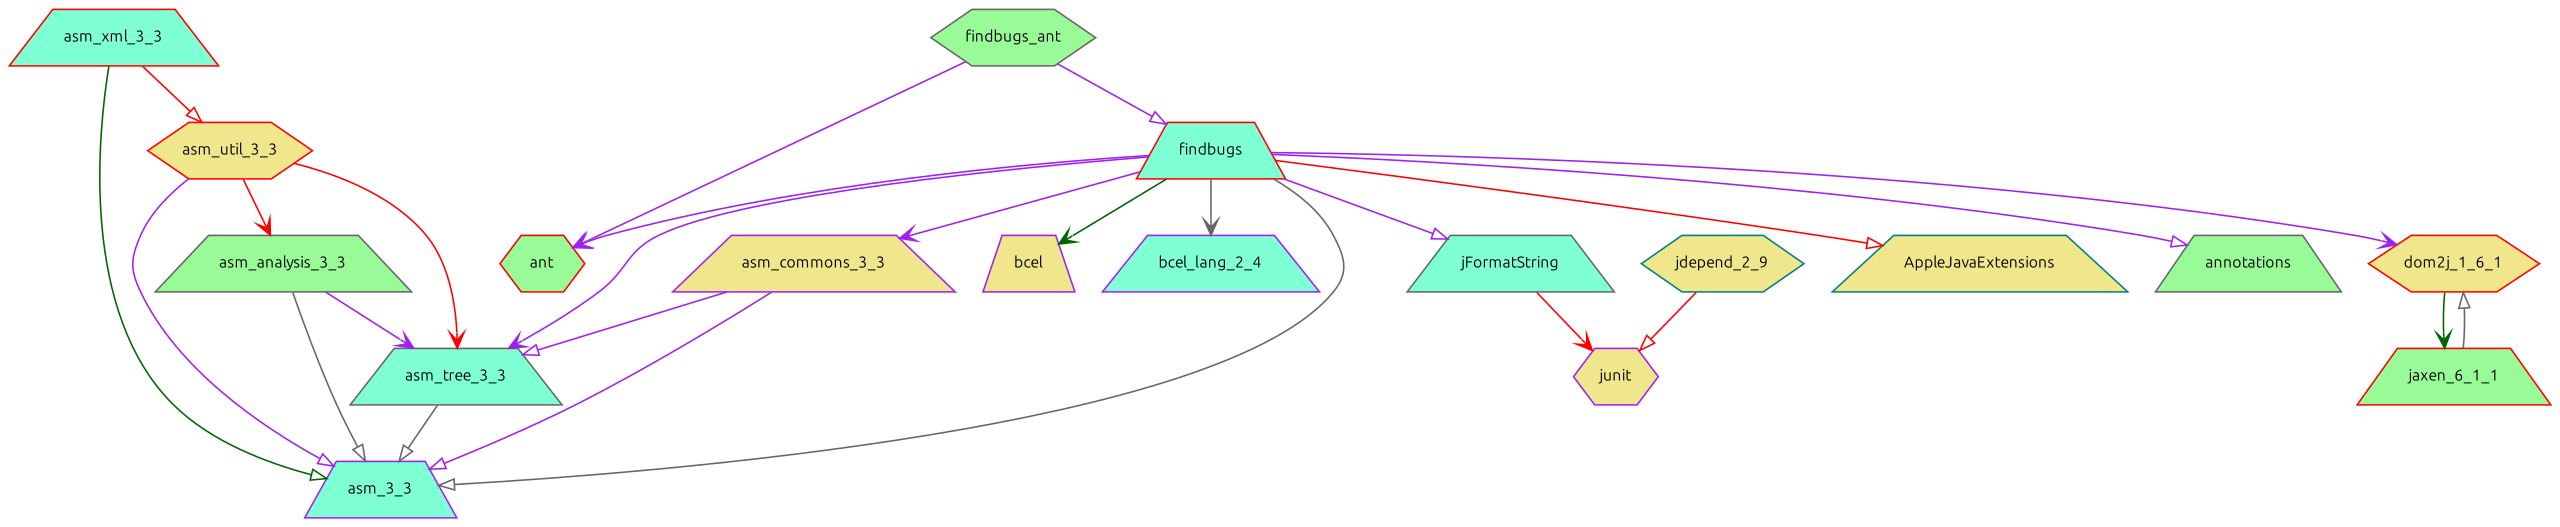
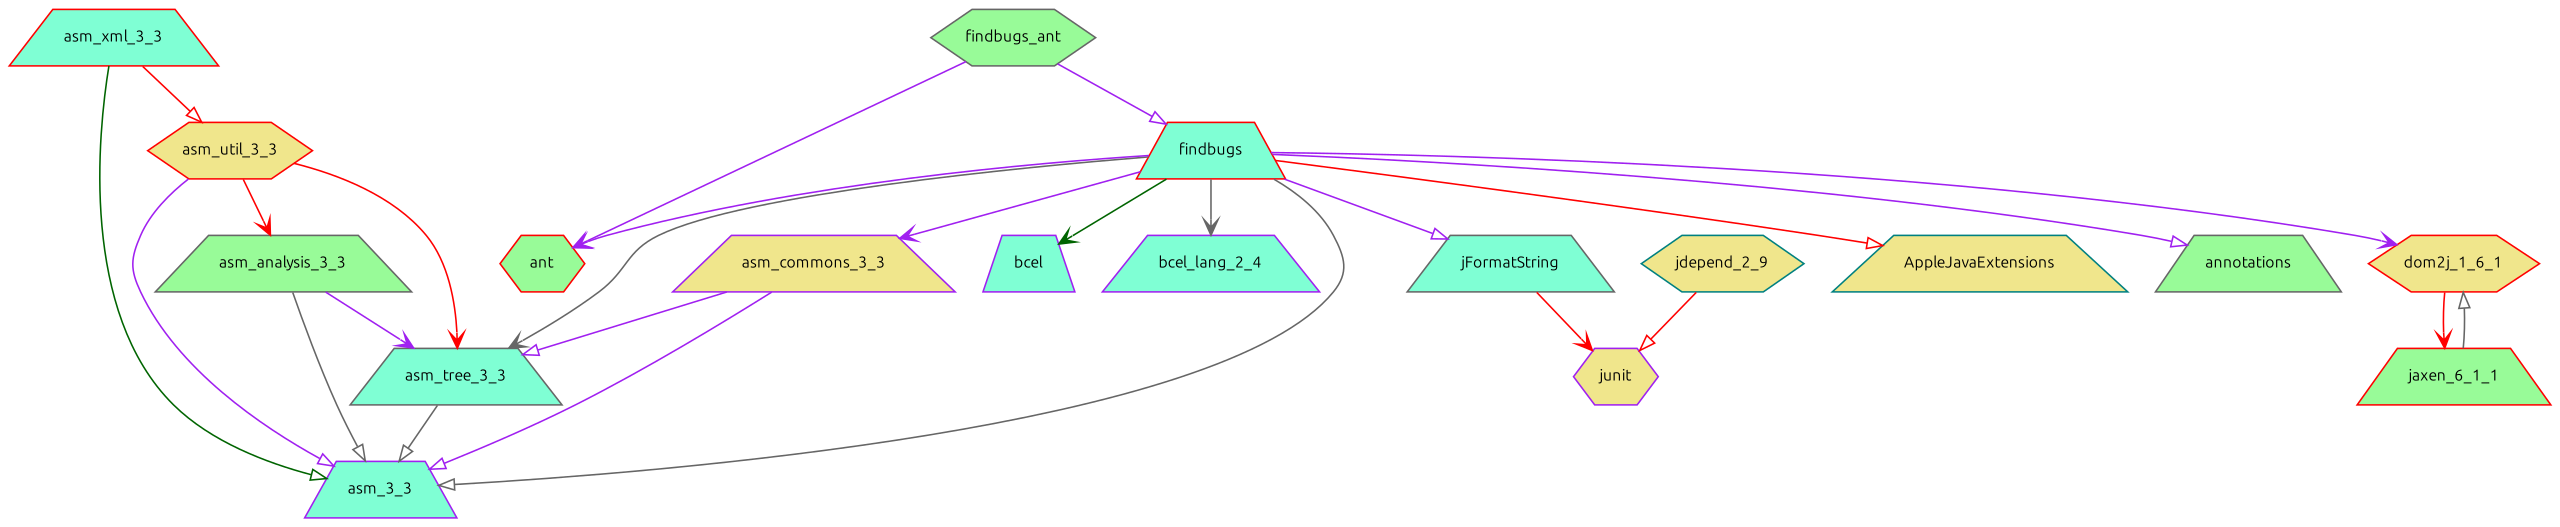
edge "findbugs" -> "asm_tree_3_3": color purple -> gray40
node "bcel": fillcolor khaki -> aquamarine
edge "dom2j_1_6_1" -> "jaxen_6_1_1": color darkgreen -> red
